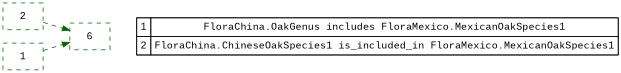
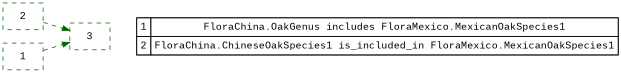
node "6": label "6" -> "3"
